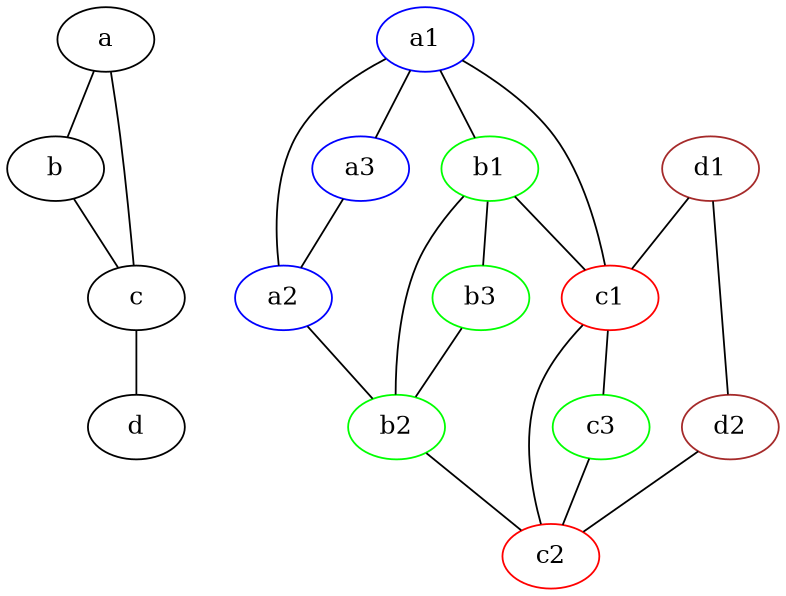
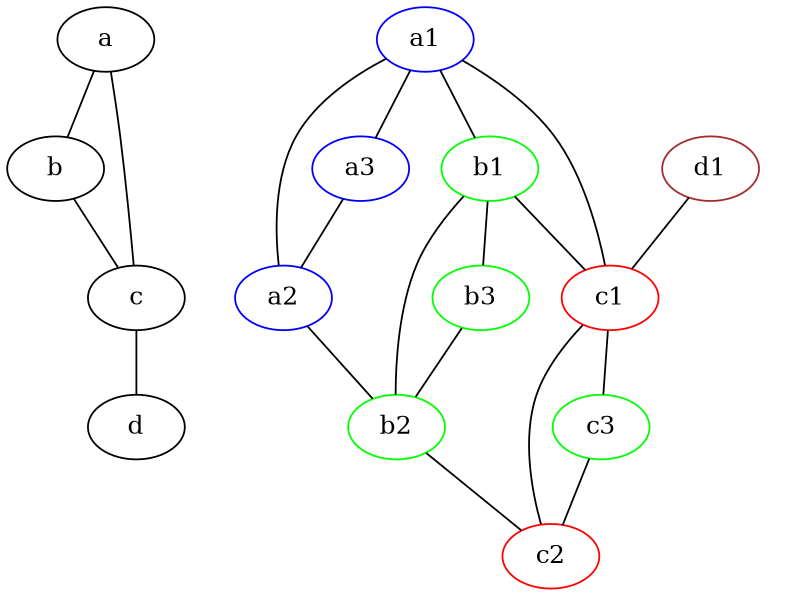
node "d2": removed
